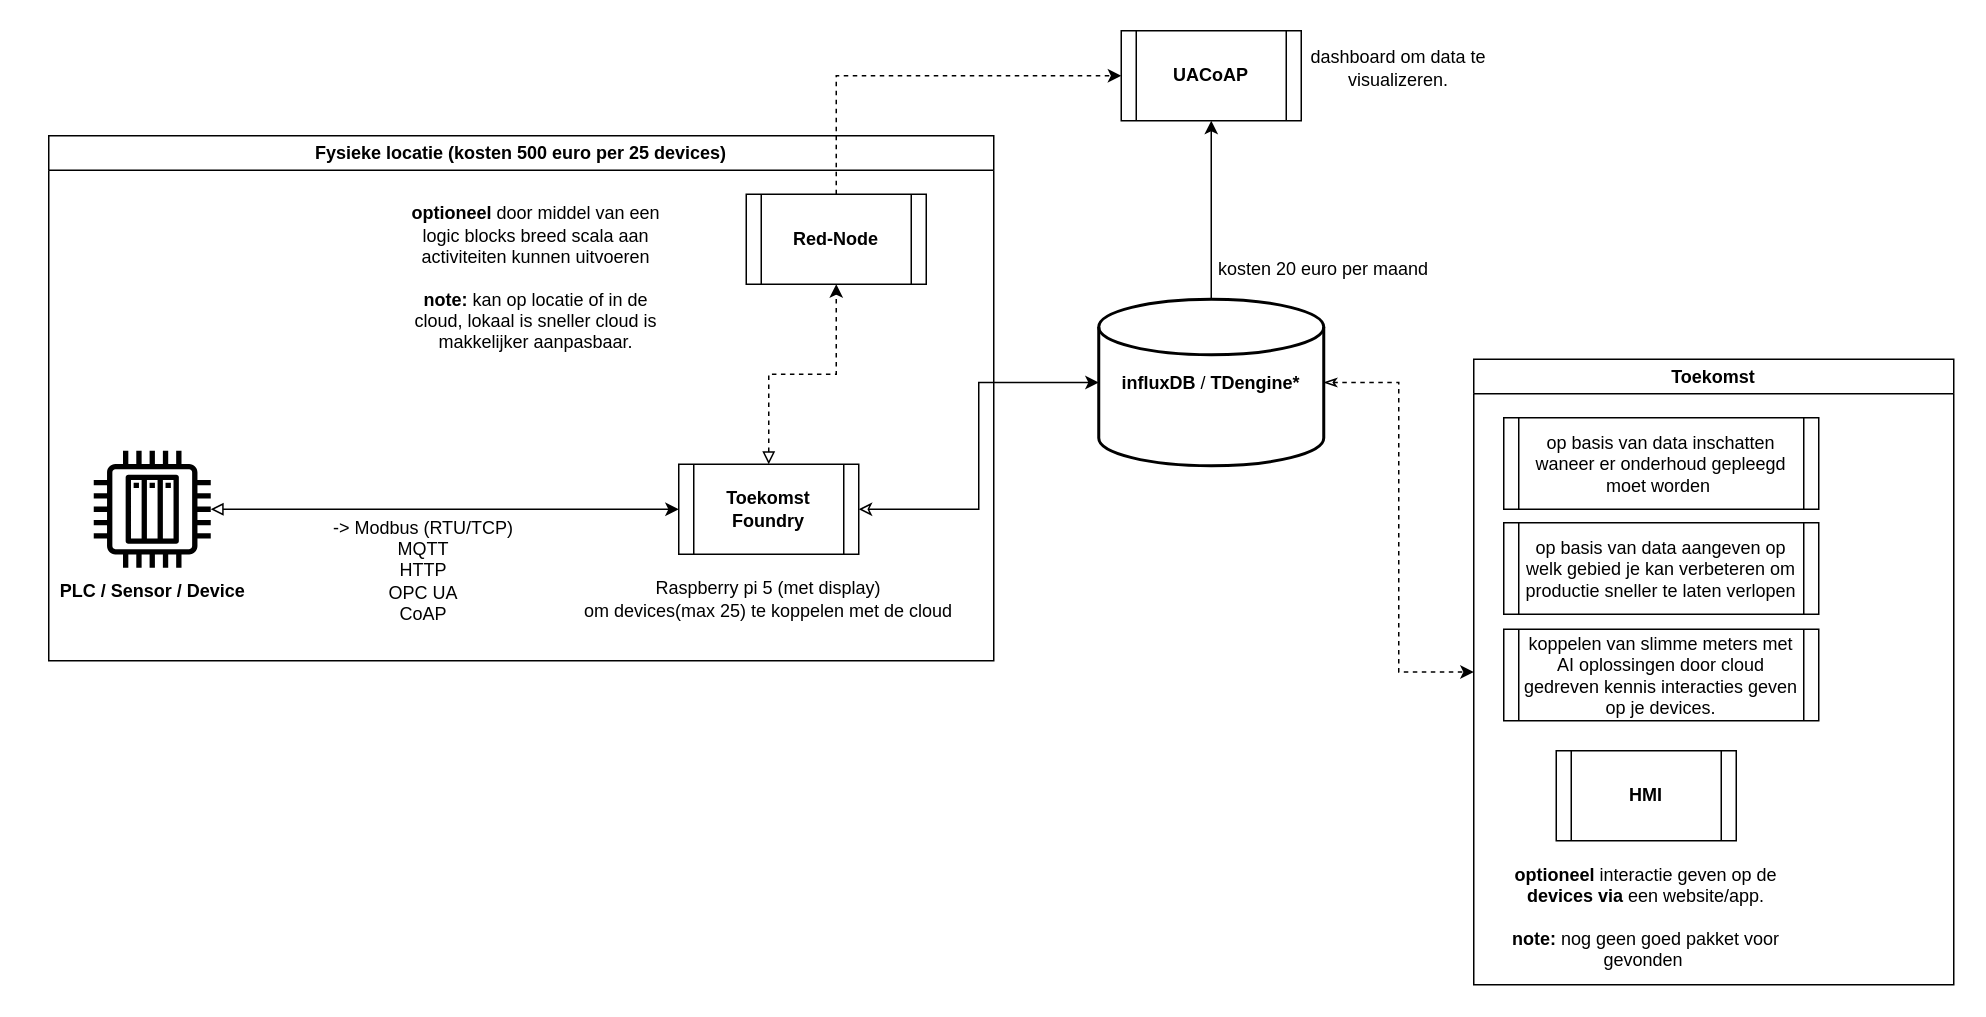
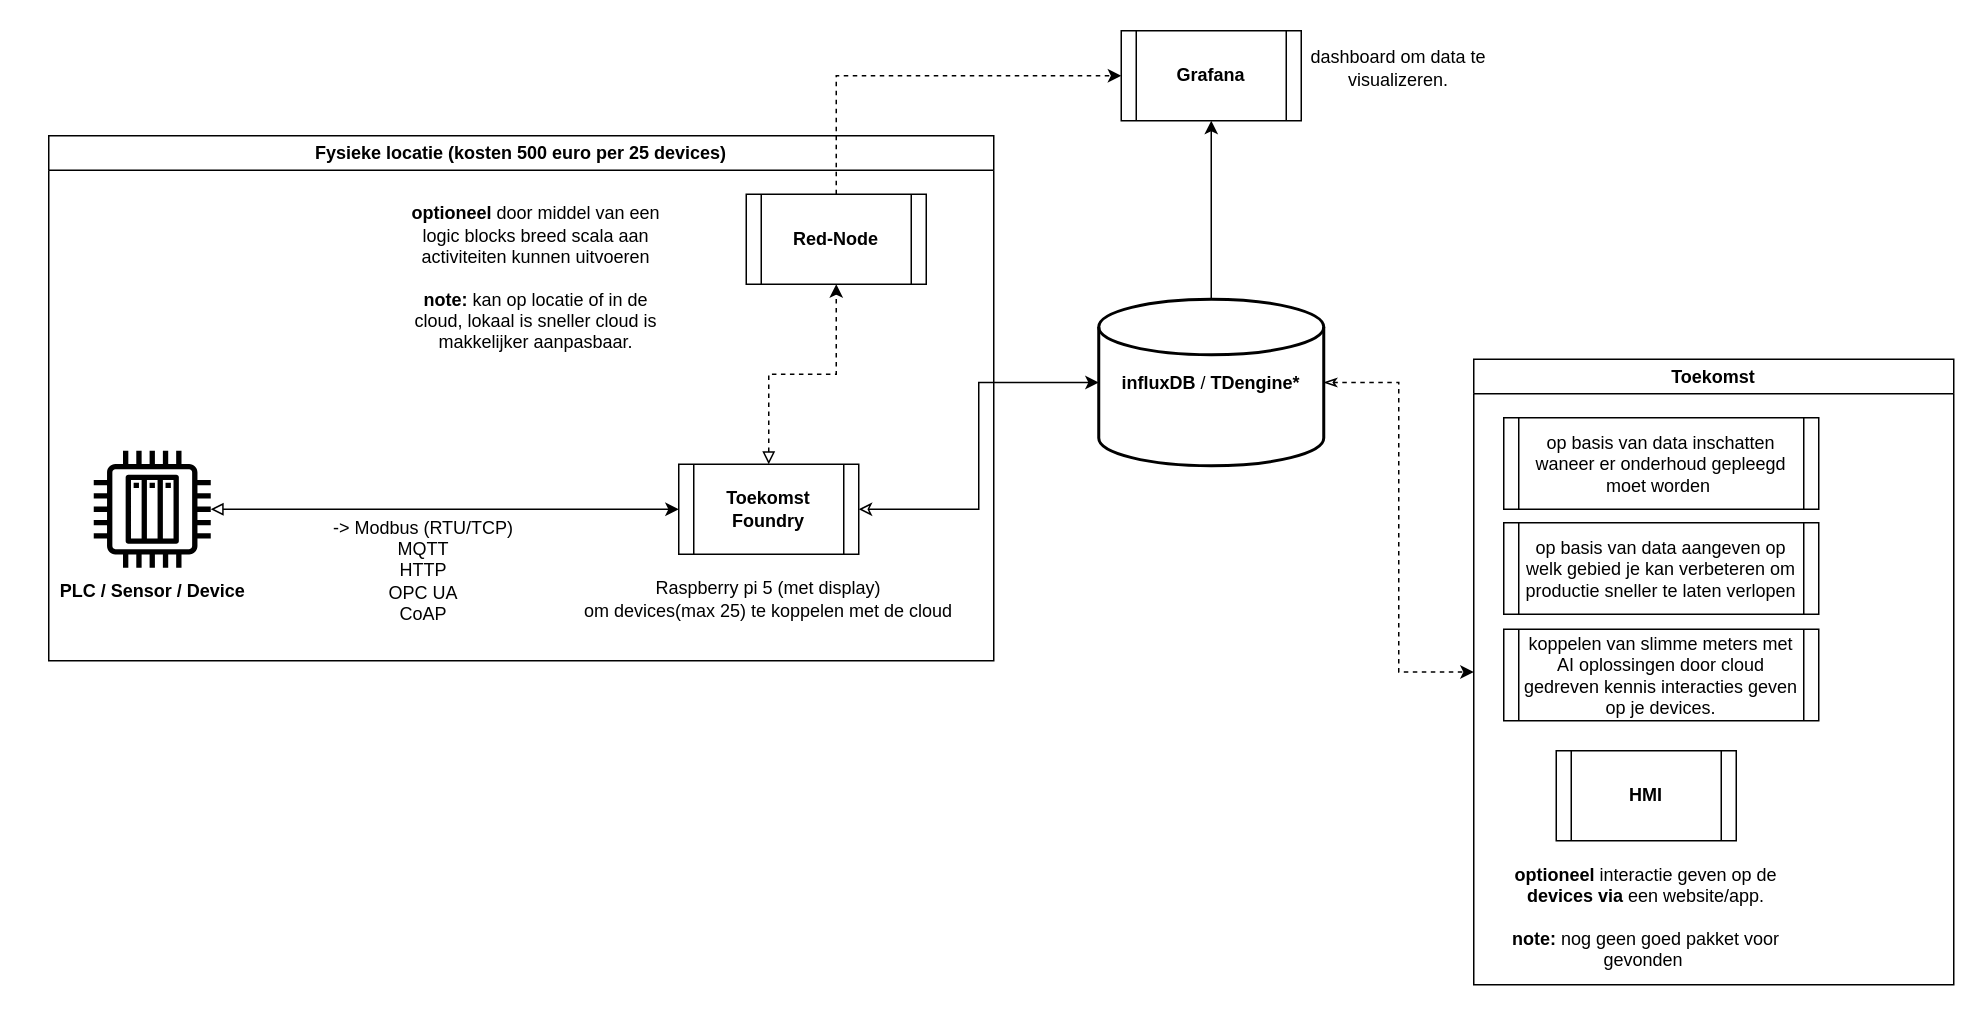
node "UACoAP": label "UACoAP" -> "Grafana"
node "kosten 20 euro per maand": removed
